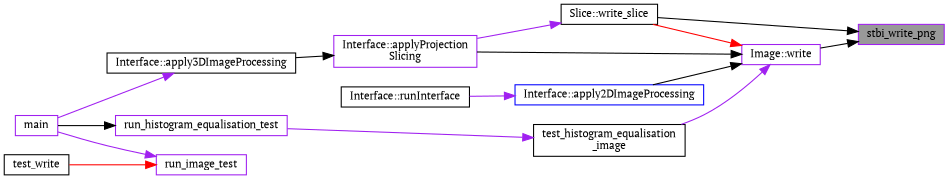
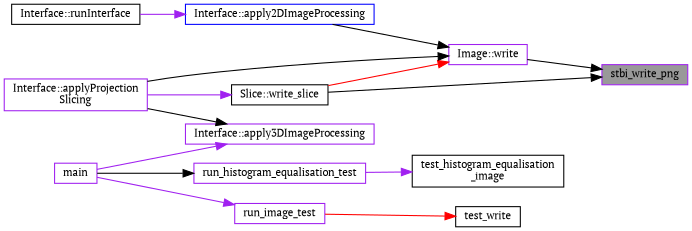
edge "Interface::apply3DImageProcessing" -> "Interface::applyProjection Slicing": reversed
node "Interface::apply3DImageProcessing": color black -> purple
edge "test_histogram_equalisation _image" -> "Image::write": removed
edge "test_write" -> "run_image_test": reversed
